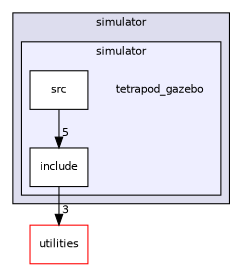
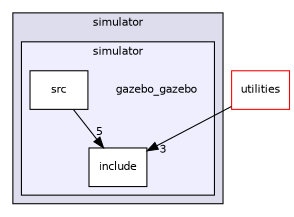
node "tetrapod_gazebo": label "tetrapod_gazebo" -> "gazebo_gazebo"
edge "include" -> "utilities": reversed
